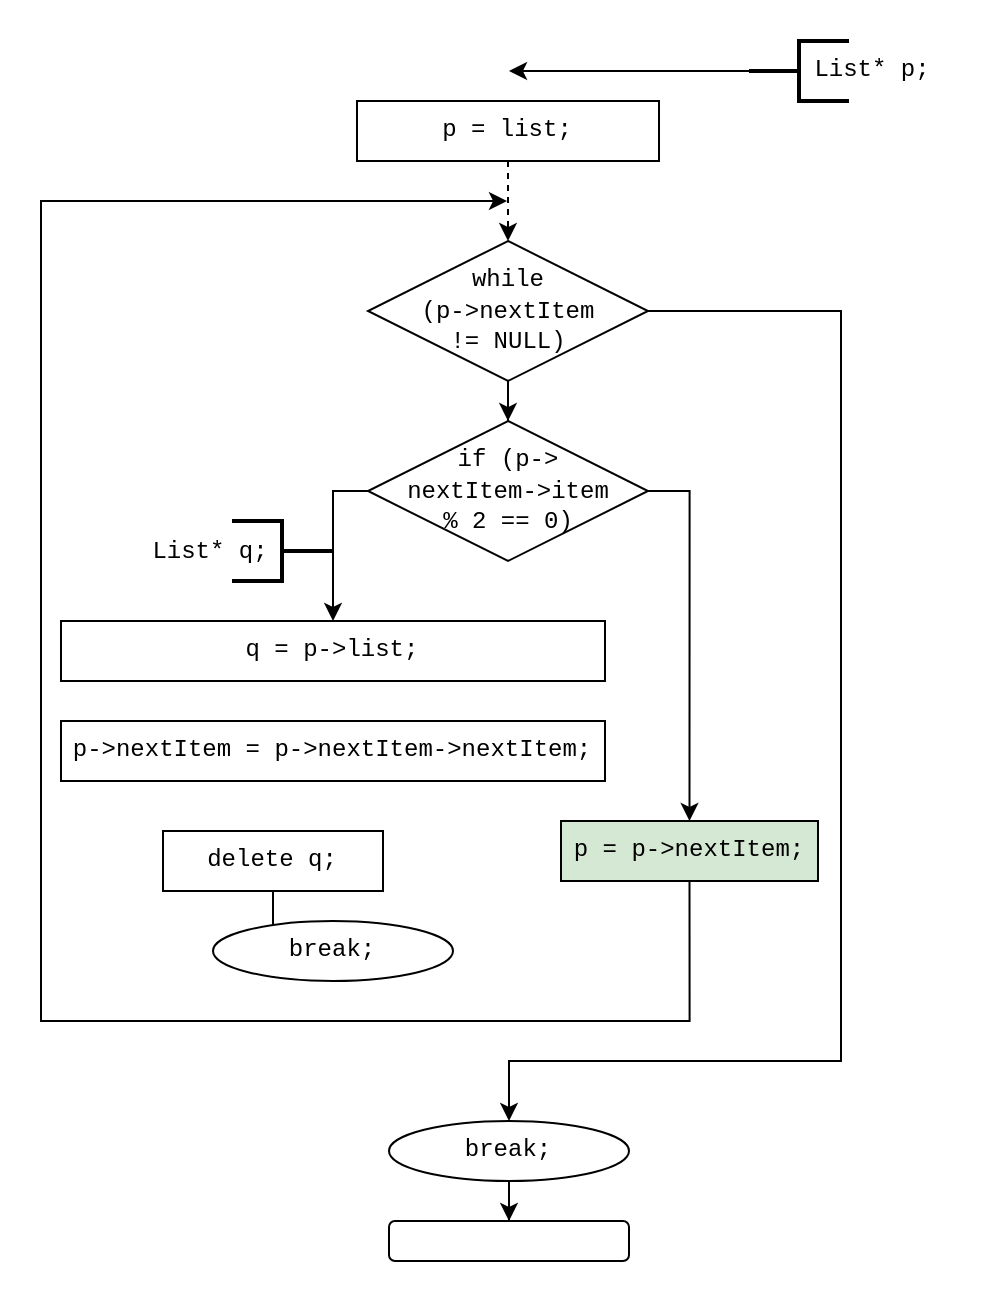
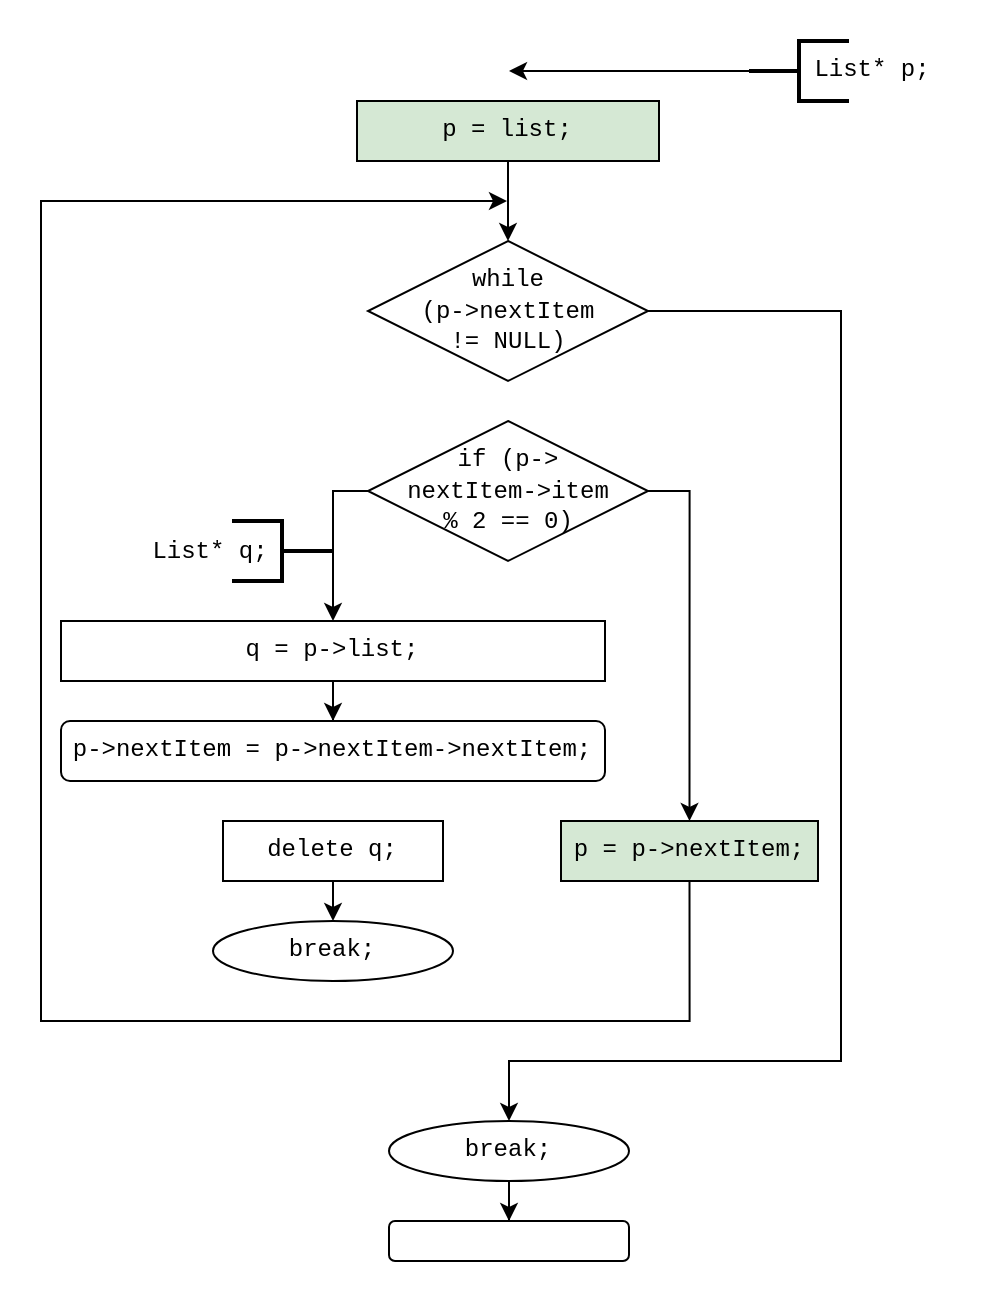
node "p = list;": fillcolor #ffffff -> #d5e8d4
edge "p = list;" -> "while (p->nextItem != NULL)": style dashed -> solid
edge "while (p->nextItem != NULL)" -> "if (p-> nextItem->item % 2 == 0)": removed
edge "q = p->list;" -> "p->nextItem = p->nextItem->nextItem;": added
node "p->nextItem = p->nextItem->nextItem;": shape rectangle -> rounded rectangle
node "delete q;": moved (273, 861) -> (333, 851)
